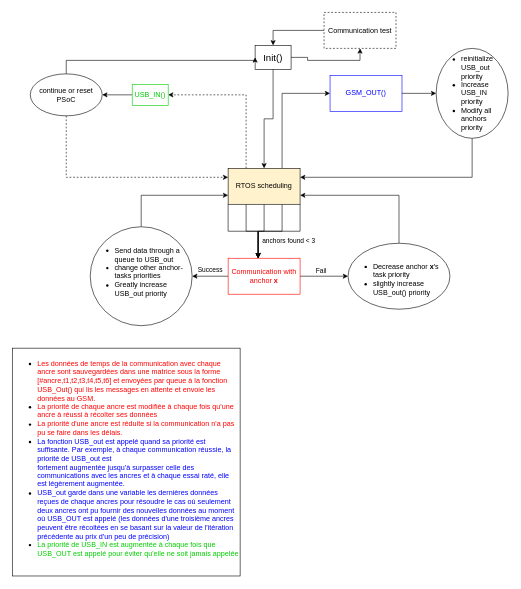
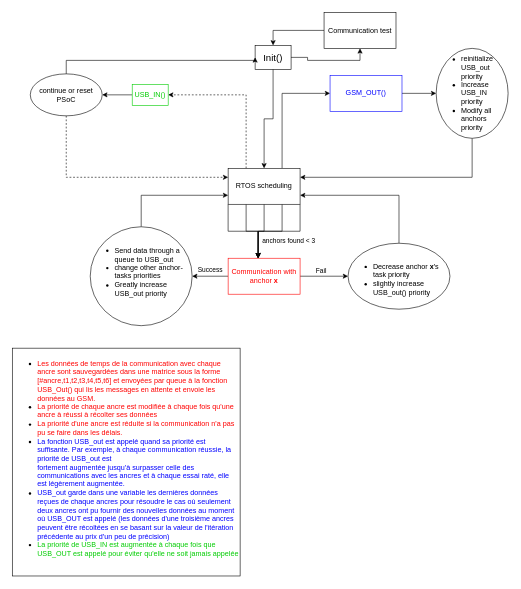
node "Communication test": style dashed -> solid
node "RTOS scheduling": fillcolor #fff2cc -> #ffffff
